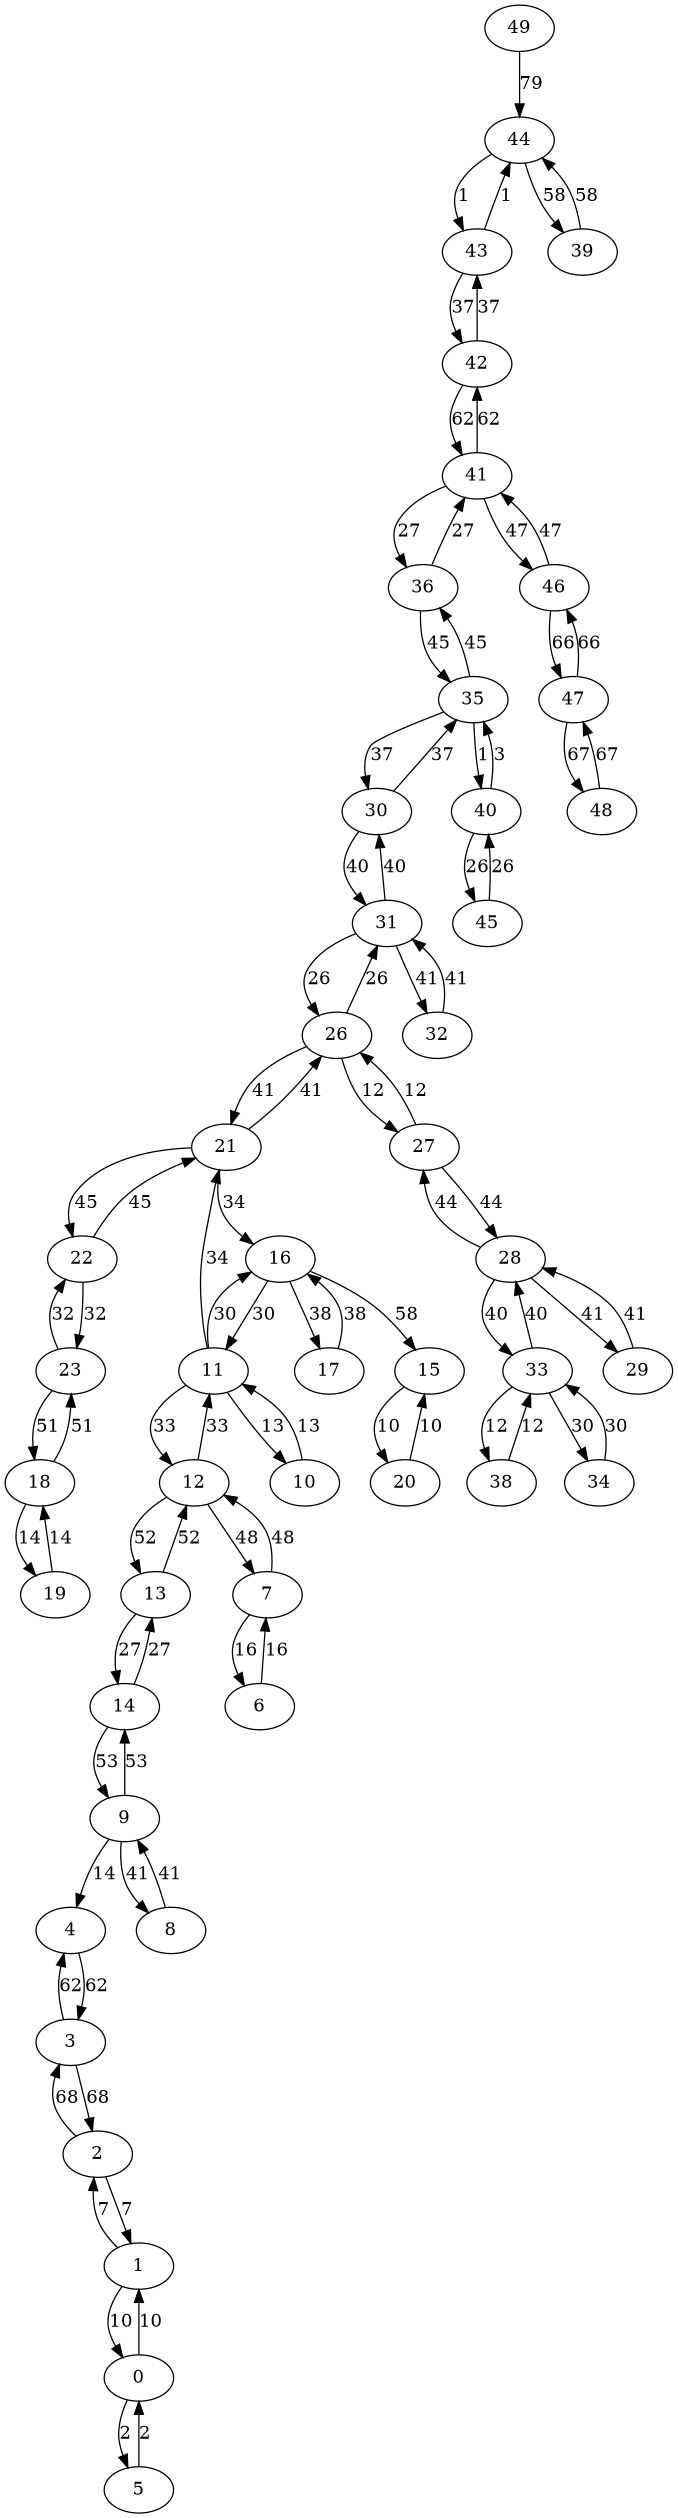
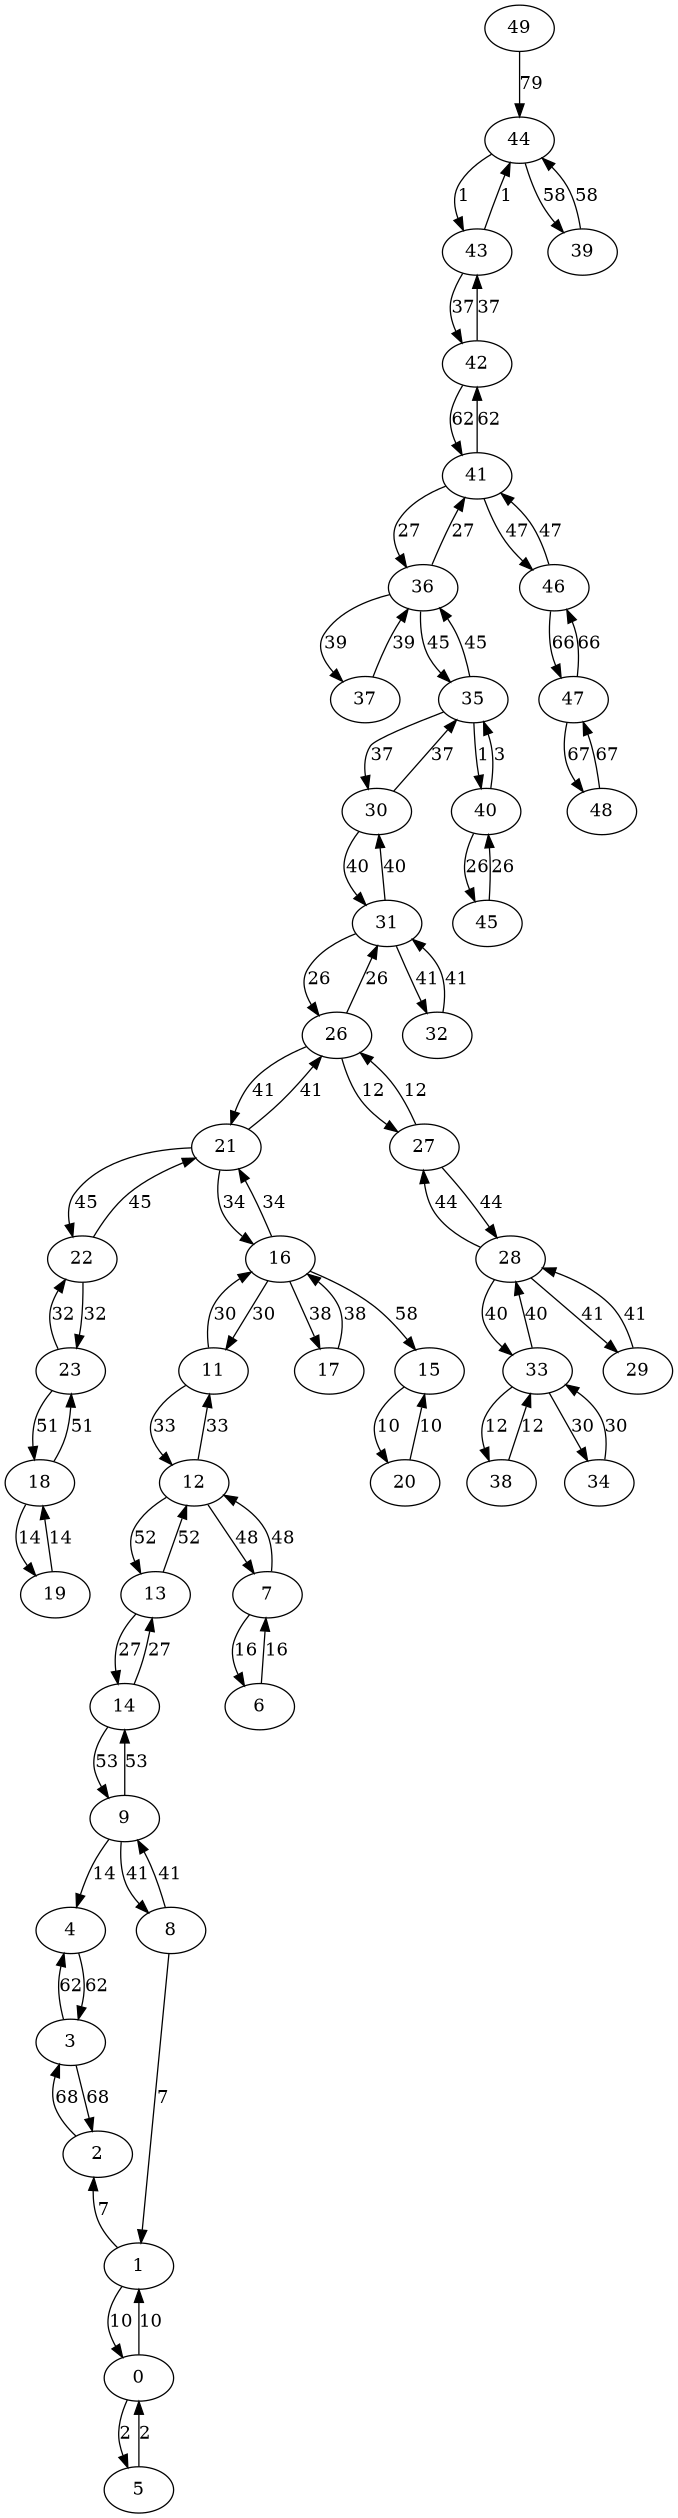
node "37": added
edge "11" -> "21": now "16" -> "21"
node "10": removed
edge "2" -> "1": now "8" -> "1"
